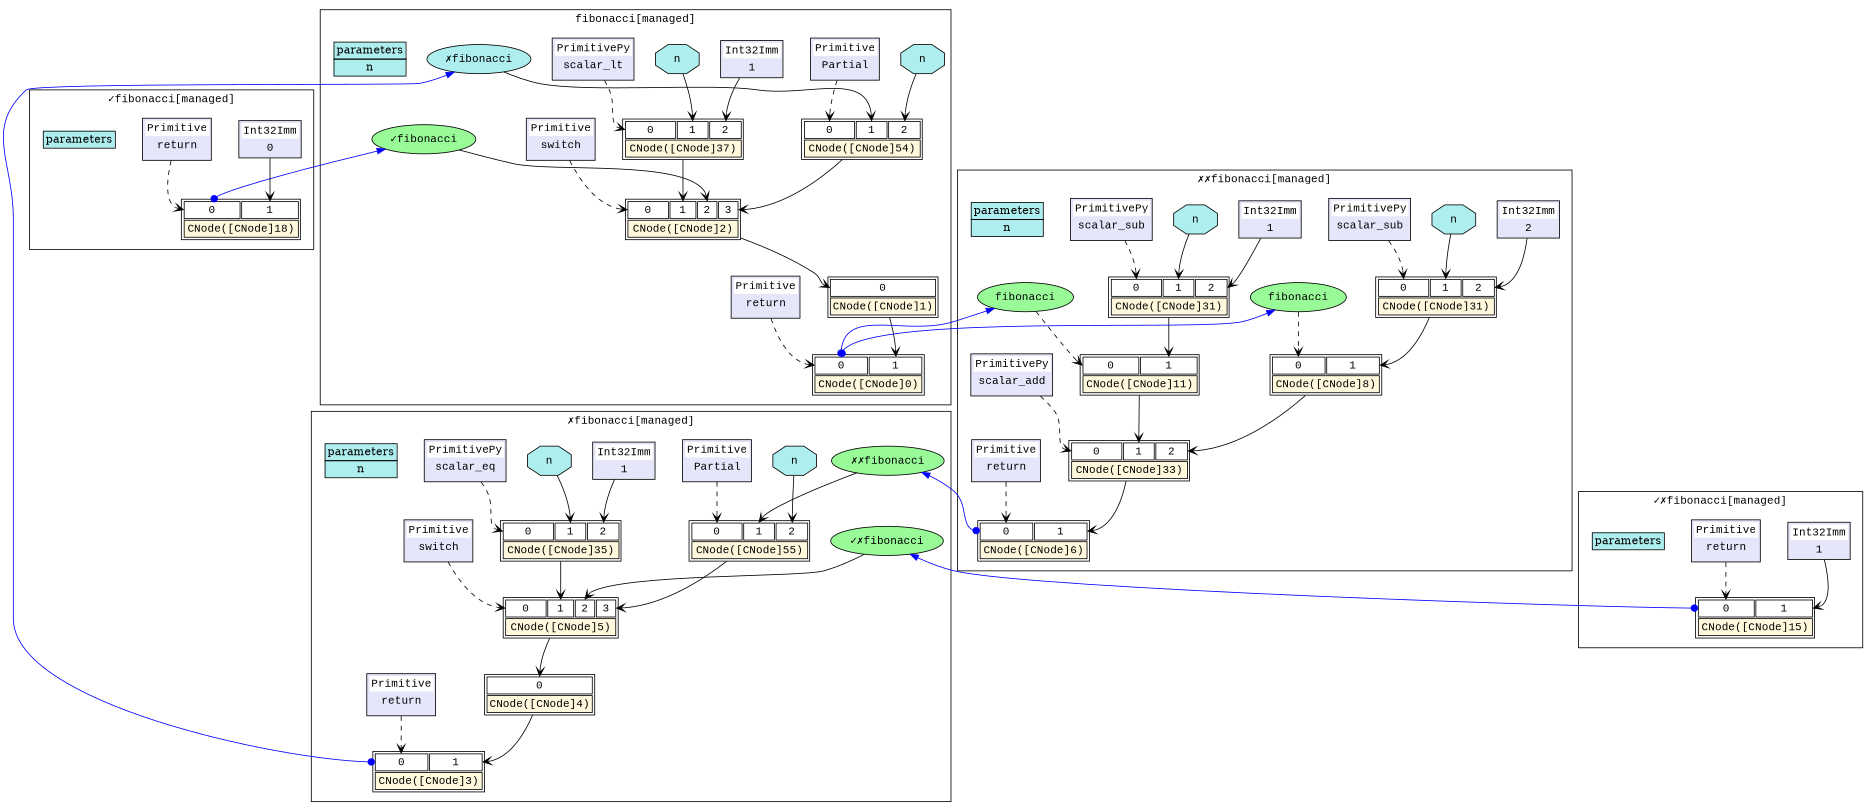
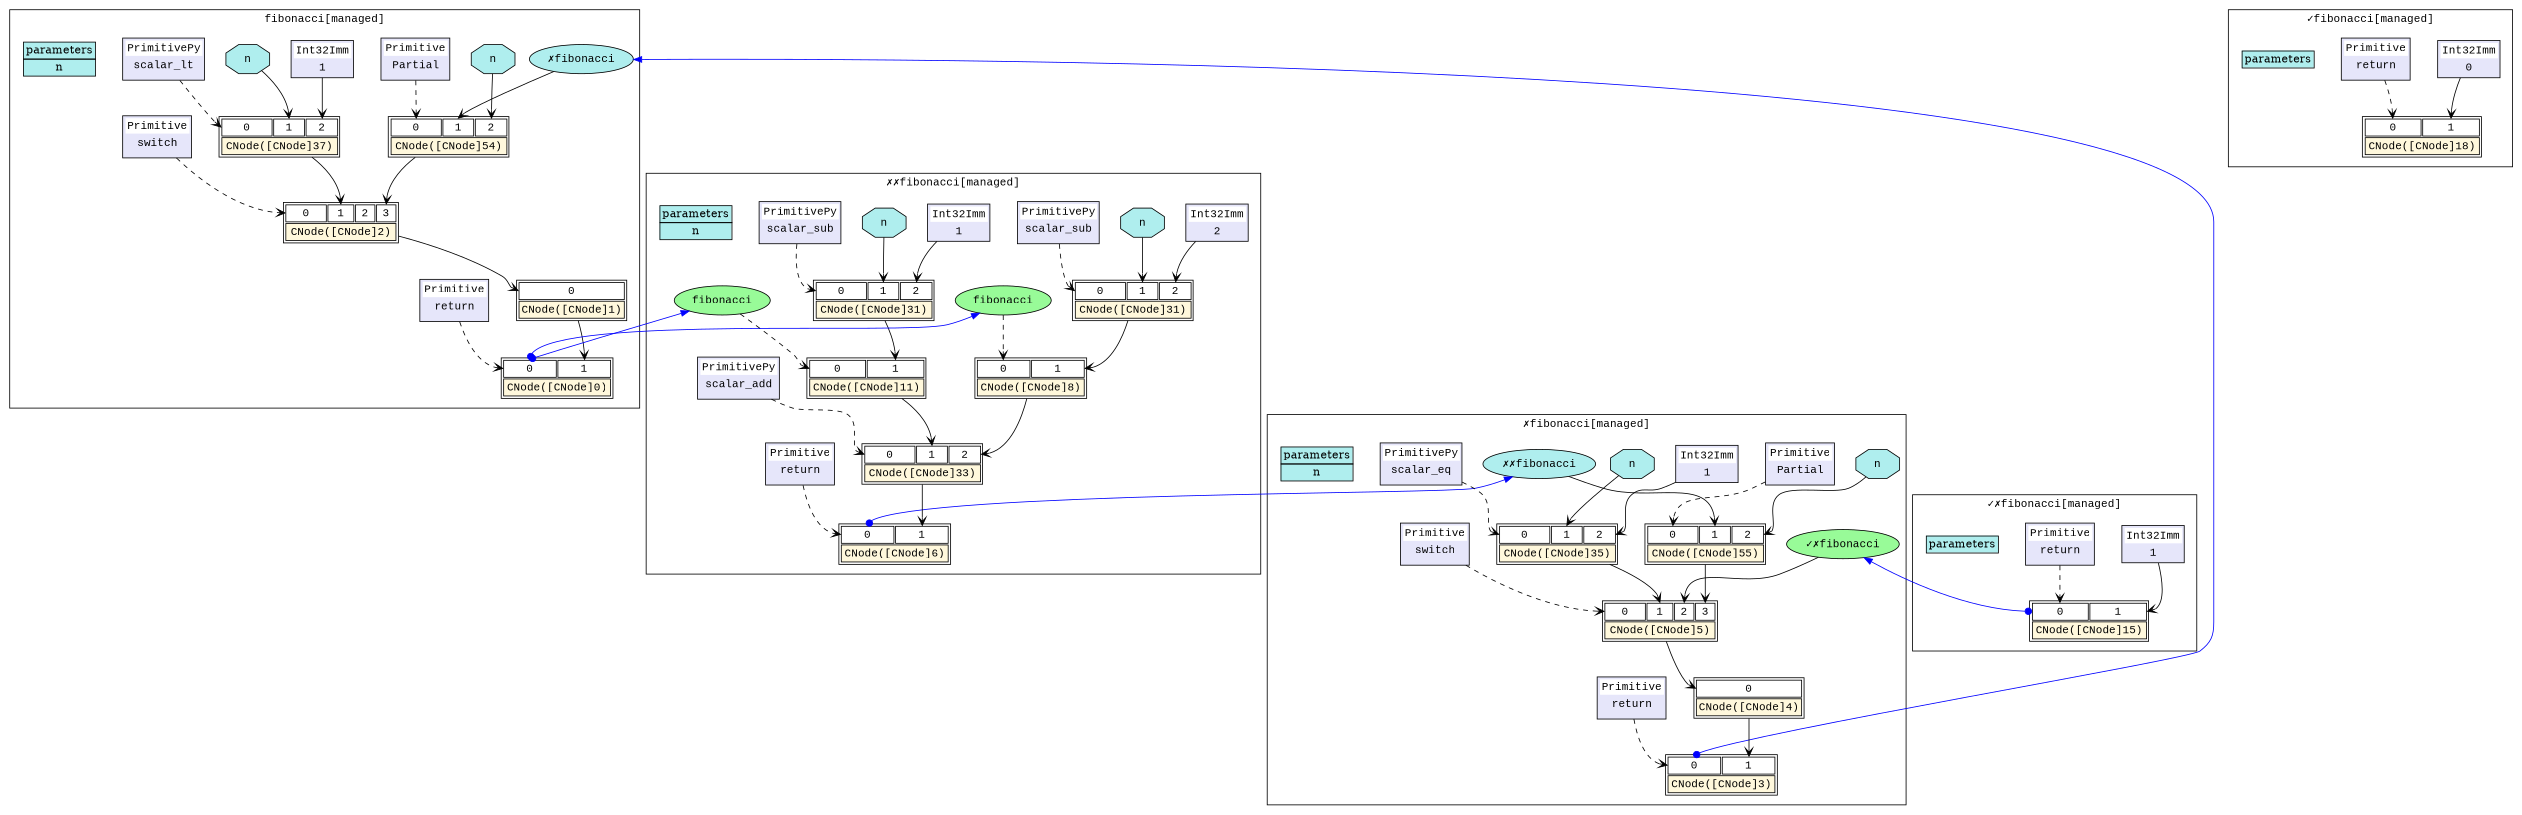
node "✓fibonacci": removed
node "✗✗fibonacci": fillcolor palegreen -> paleturquoise
